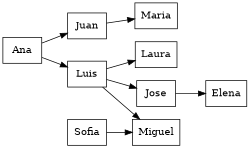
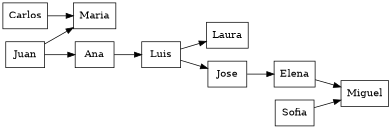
node "Carlos": added
edge "Ana" -> "Juan": reversed
edge "Luis" -> "Miguel": now "Elena" -> "Miguel"
